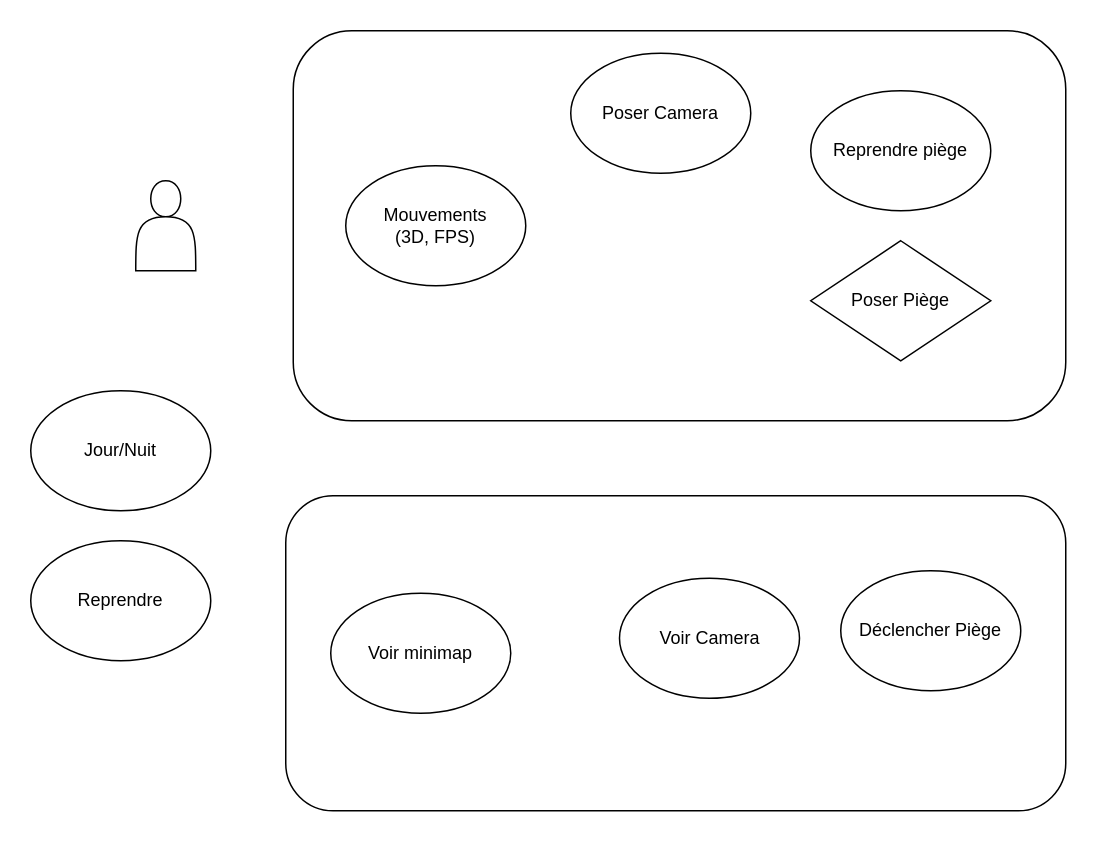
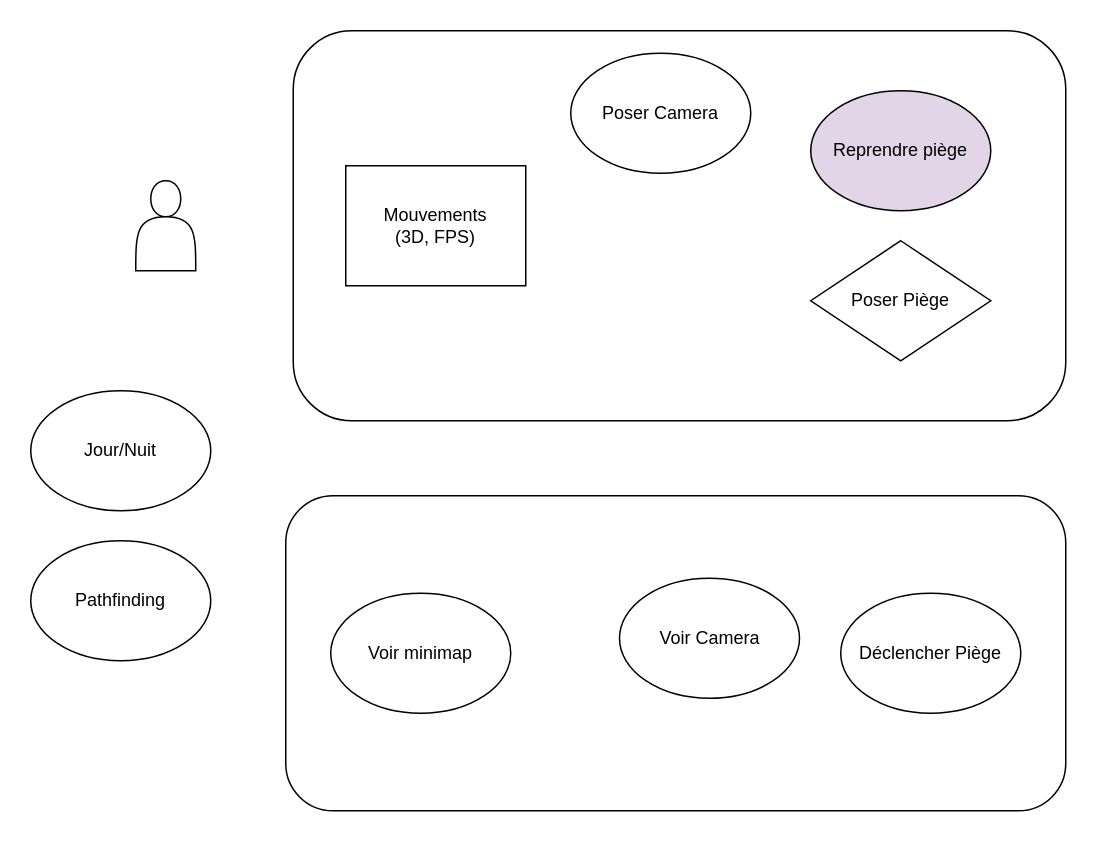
node "Reprendre piège": fillcolor #ffffff -> #e1d5e7
node "Mouvements (3D, FPS)": shape ellipse -> rectangle
node "Reprendre": label "Reprendre" -> "Pathfinding"
node "Déclencher Piège": moved (931, 631) -> (931, 653)
